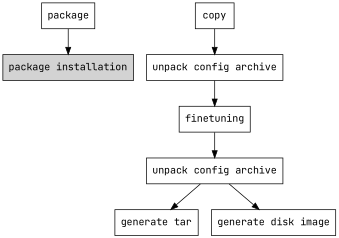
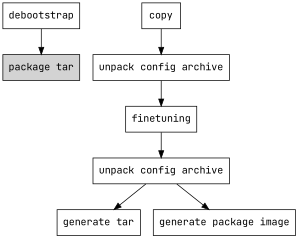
node "package": label "package" -> "debootstrap"
node "package installation": label "package installation" -> "package tar"
node "generate disk image": label "generate disk image" -> "generate package image"
